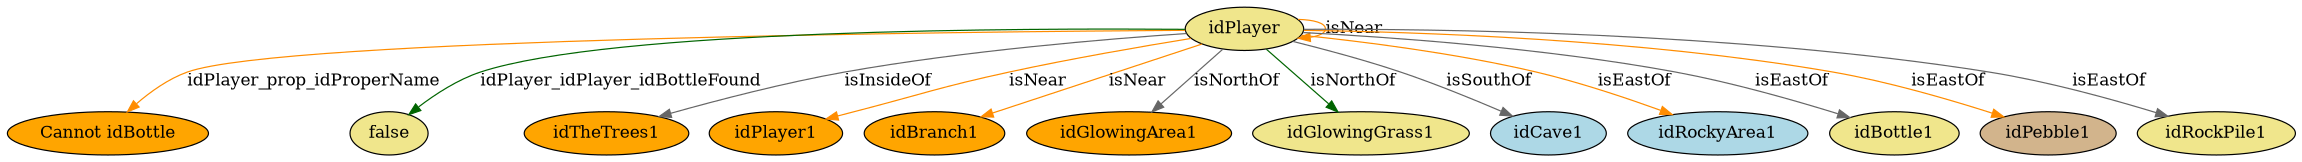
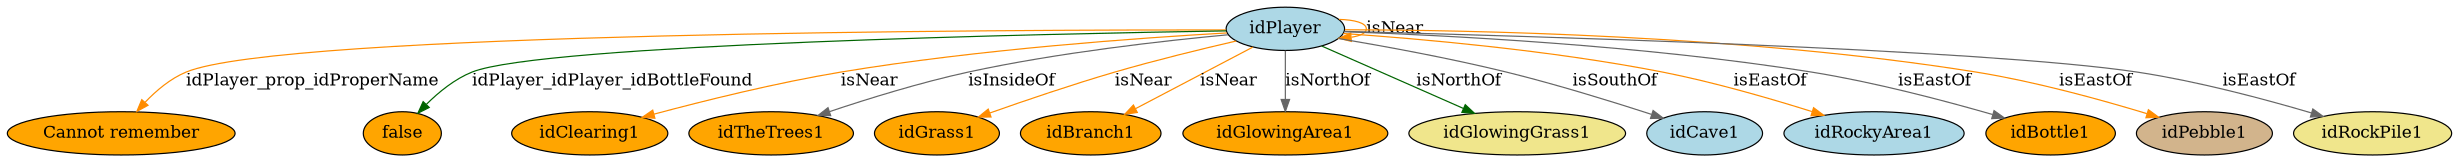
node "idPlayer": fillcolor khaki -> lightblue
node "Cannot idBottle": label "Cannot idBottle" -> "Cannot remember"
node "false": fillcolor khaki -> orange
node "idClearing1": added
node "idPlayer1": label "idPlayer1" -> "idGrass1"
node "idBottle1": fillcolor khaki -> orange
